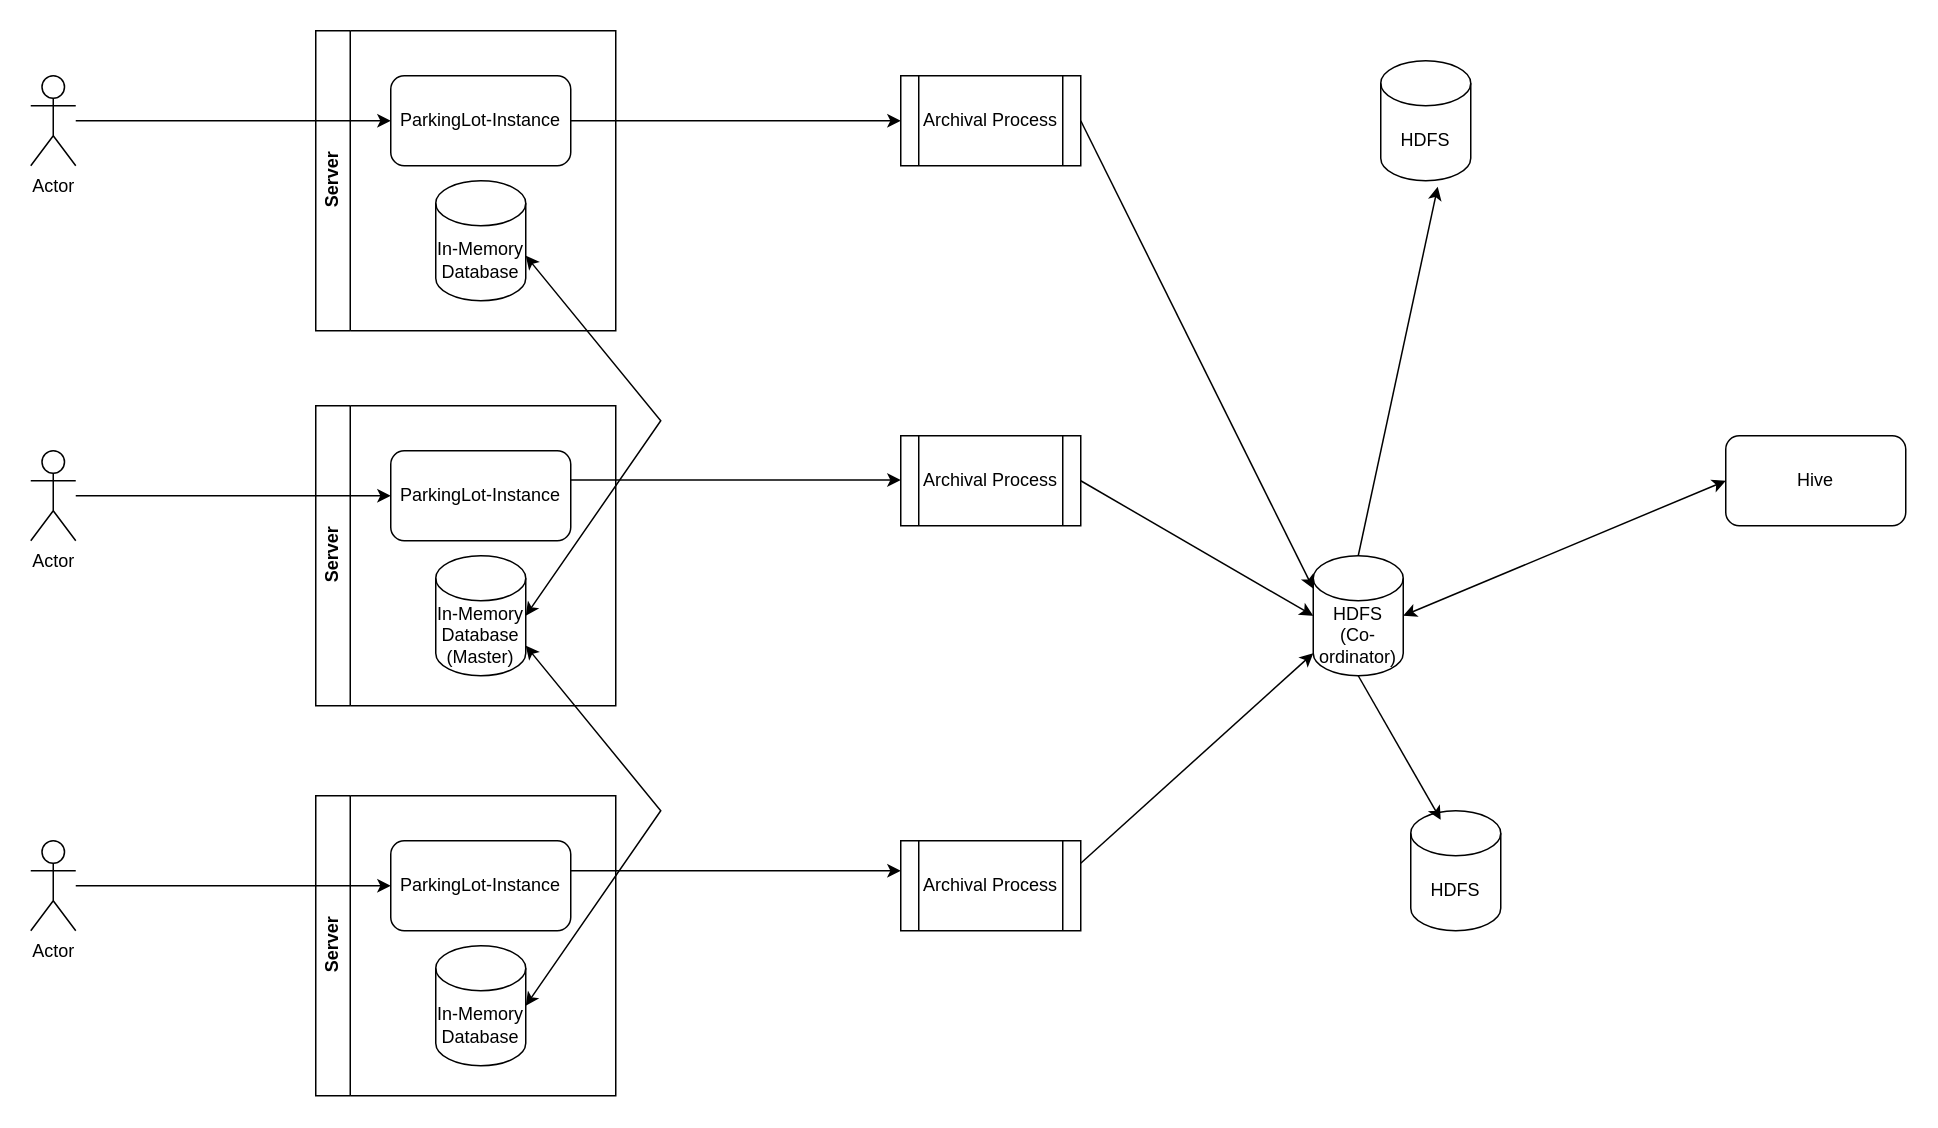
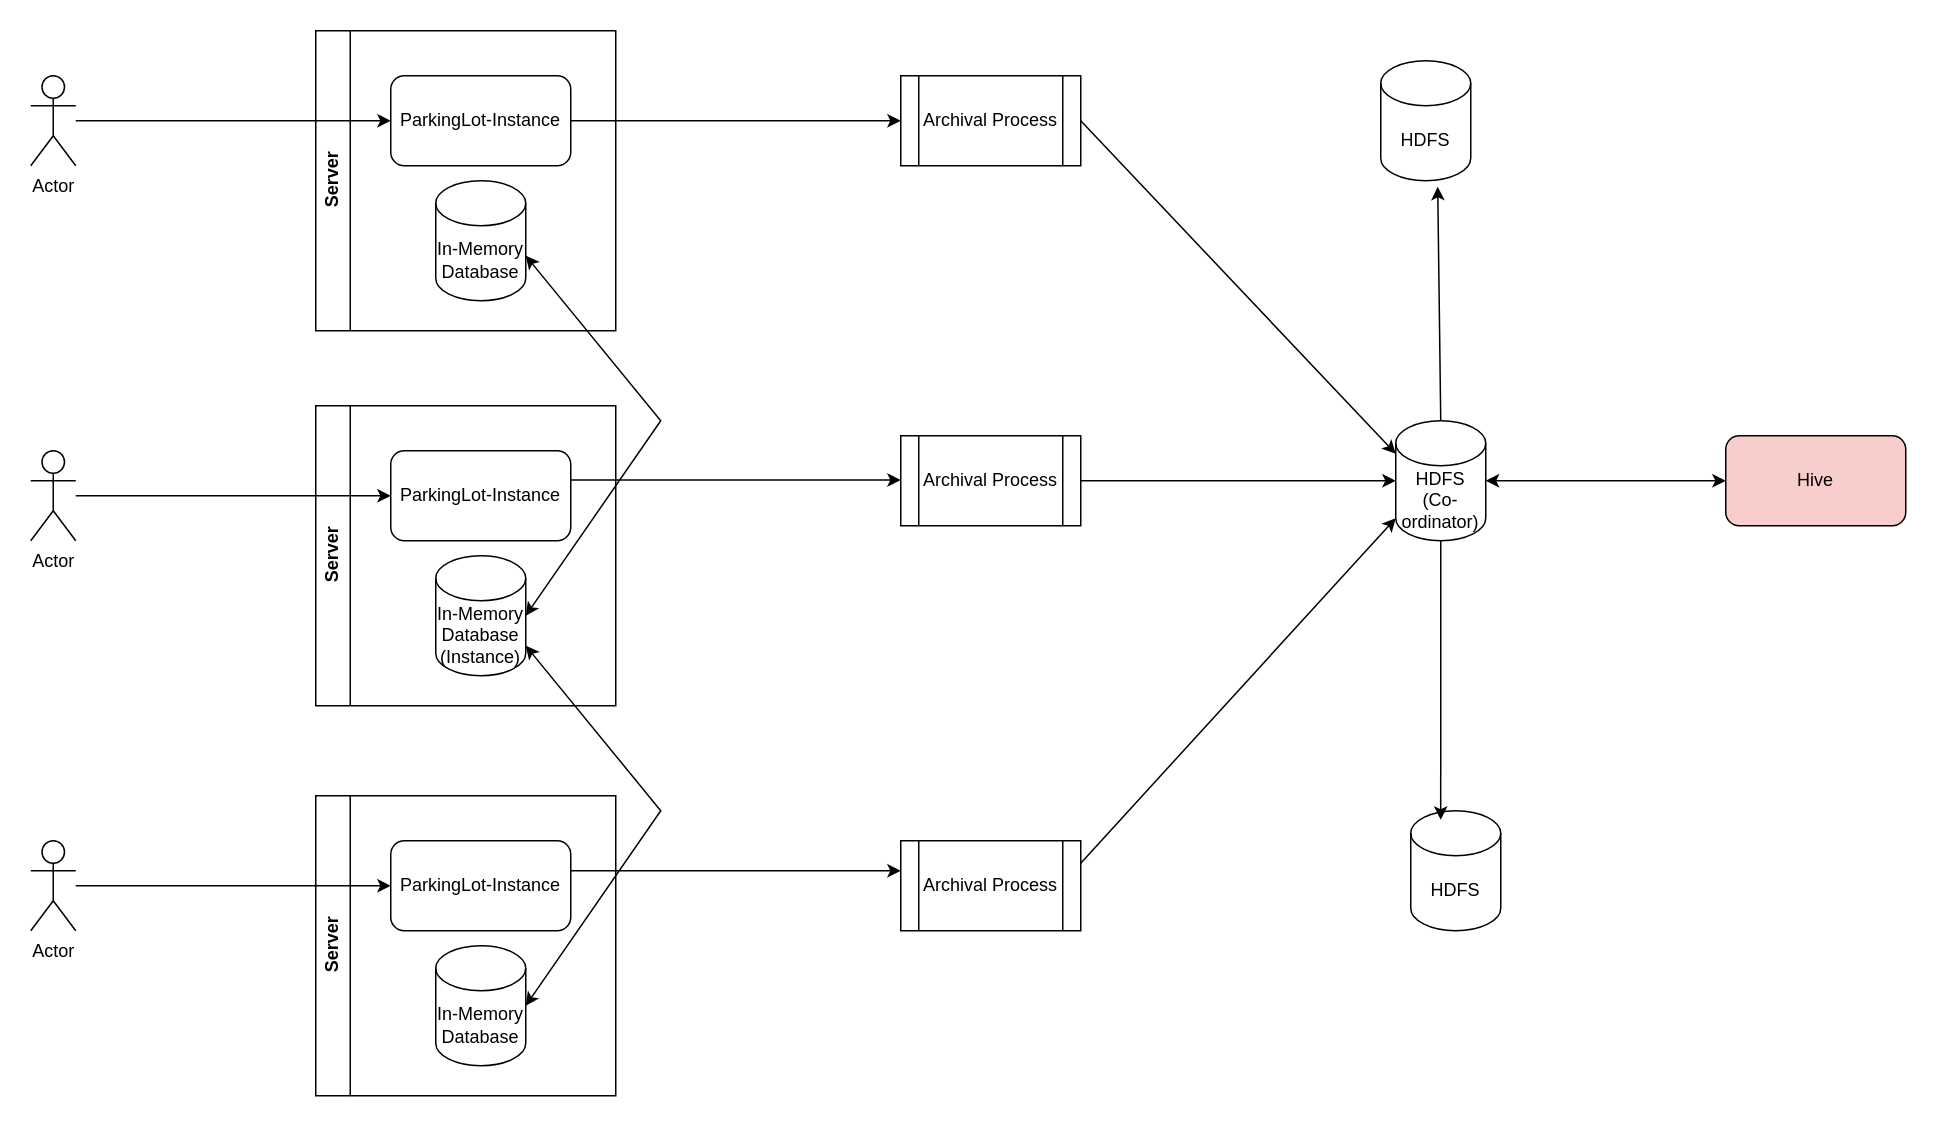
node "Hive": fillcolor #ffffff -> #f8cecc
node "HDFS (Co-ordinator)": moved (1358, 616) -> (1441, 481)
node "In-Memory Database (Master)": label "In-Memory Database (Master)" -> "In-Memory Database (Instance)"
